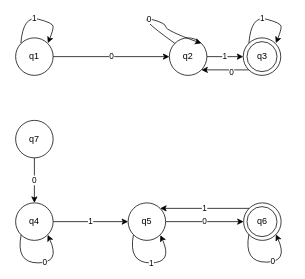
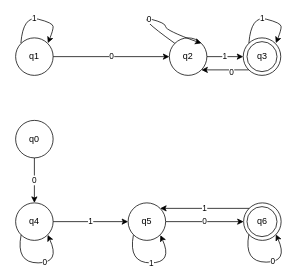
node "q7": label "q7" -> "q0"
